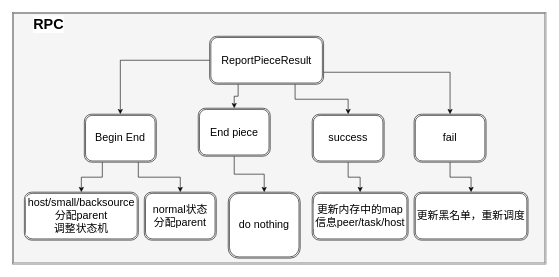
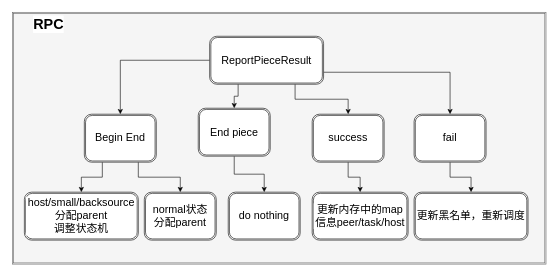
node "do nothing": size 72x66 -> 72x48
